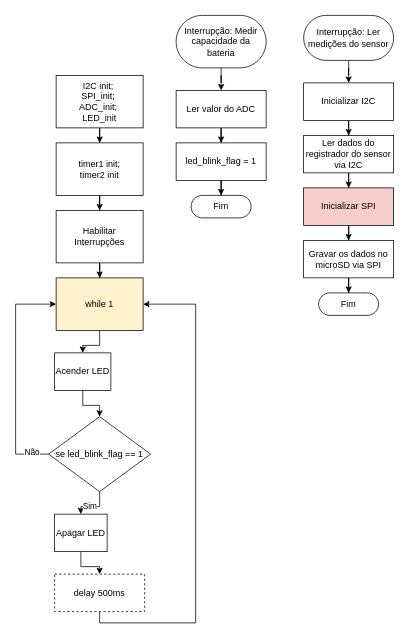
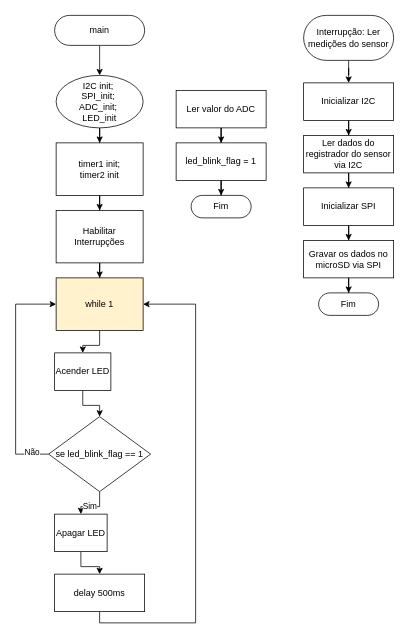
node "main": added
node "Interrupção: Medir capacidade da bateria": removed
edge "main" -> "I2C init; SPI_init; ADC_init; LED_init": added
edge "Interrupção: Medir capacidade da bateria" -> "Ler valor do ADC": removed
node "I2C init; SPI_init; ADC_init; LED_init": shape rectangle -> ellipse
node "Inicializar SPI": fillcolor #f8cecc -> #ffffff
node "delay 500ms": style dashed -> solid
